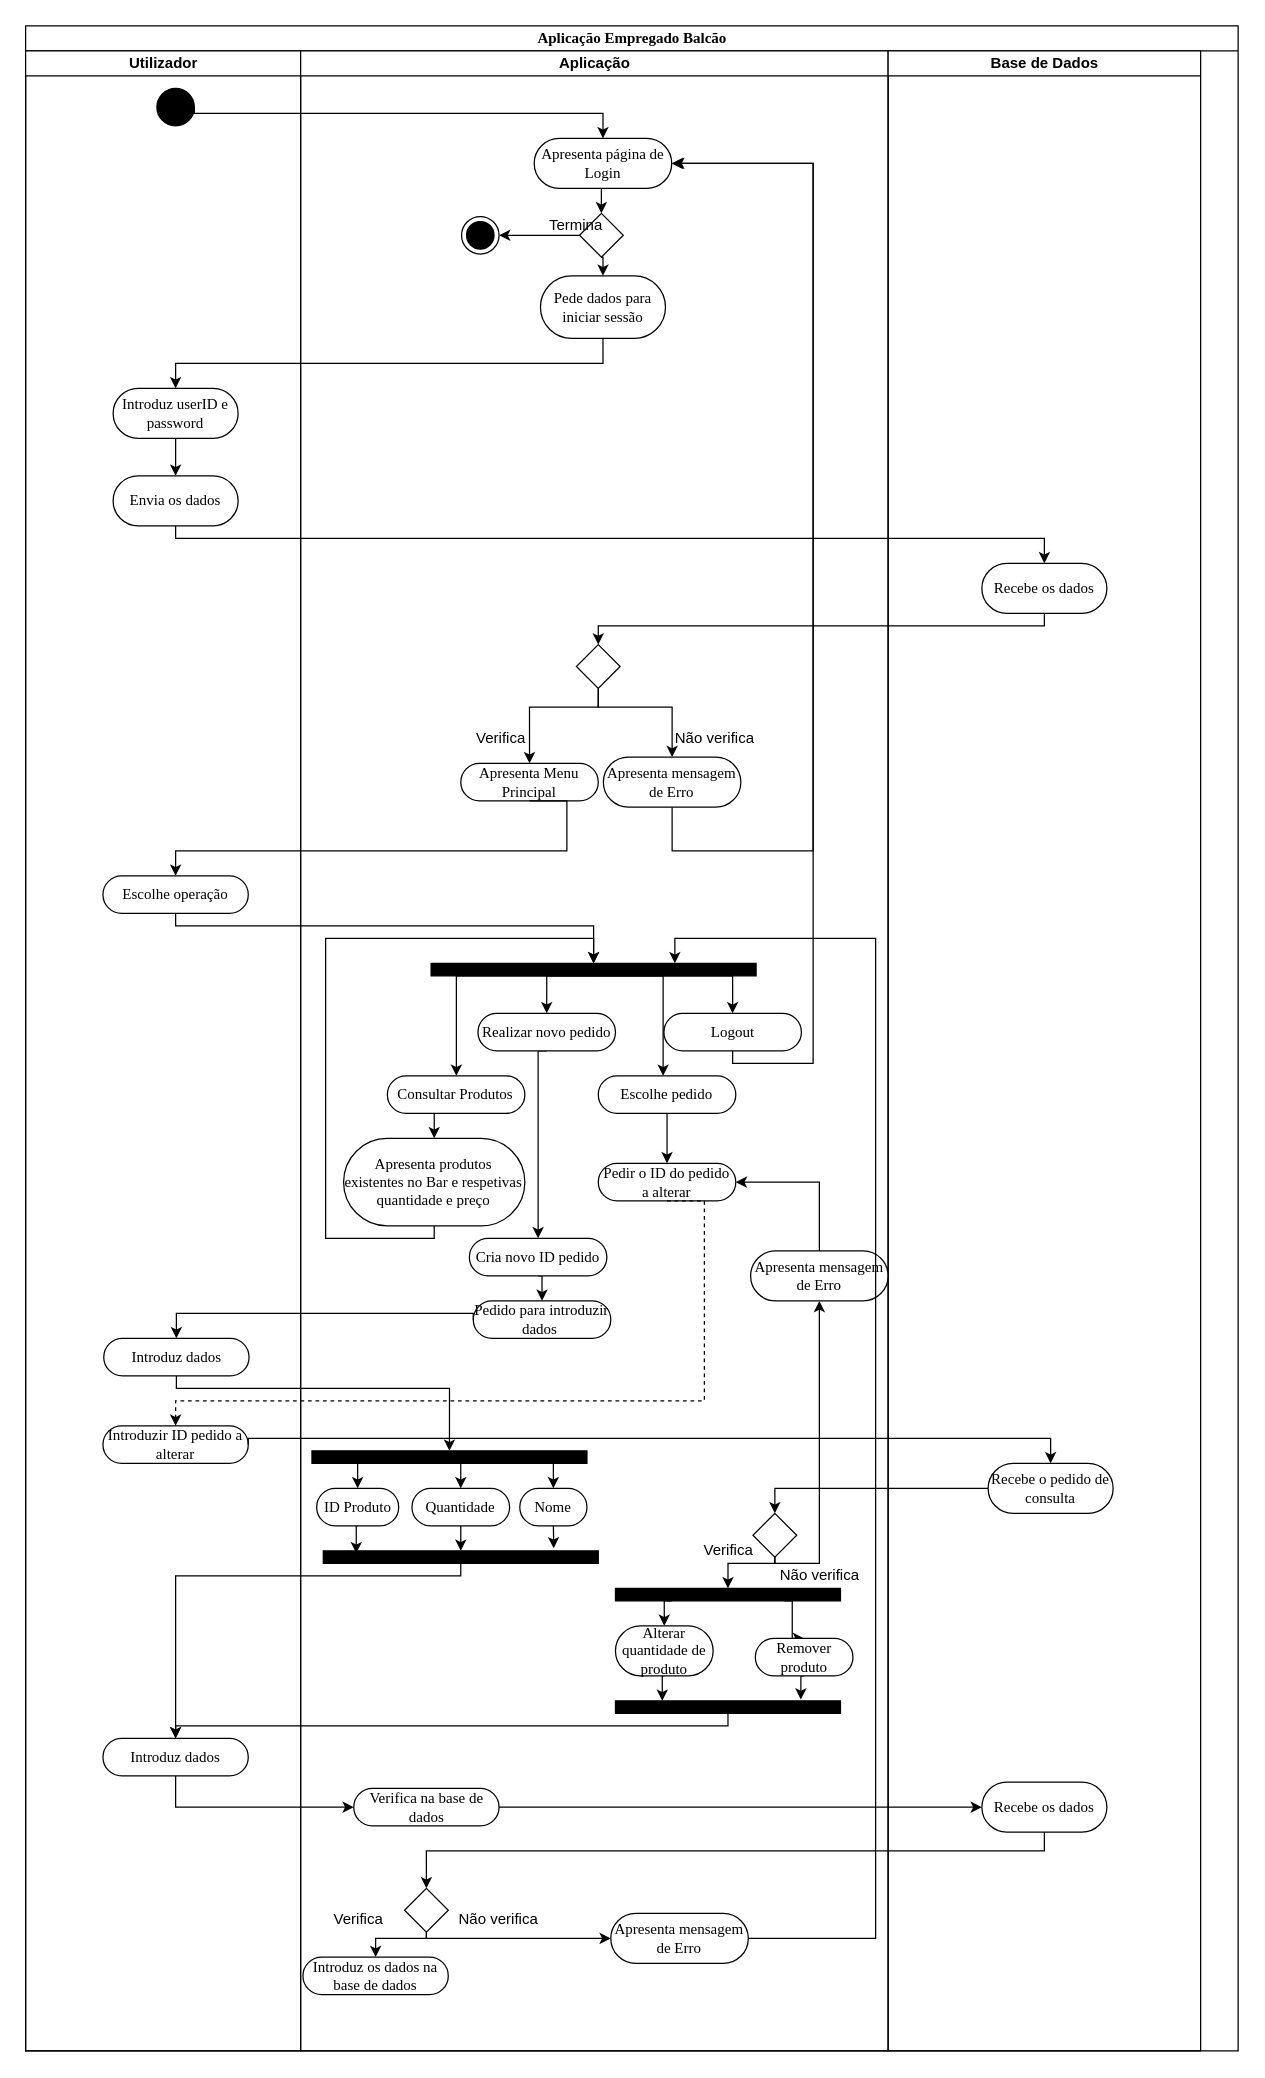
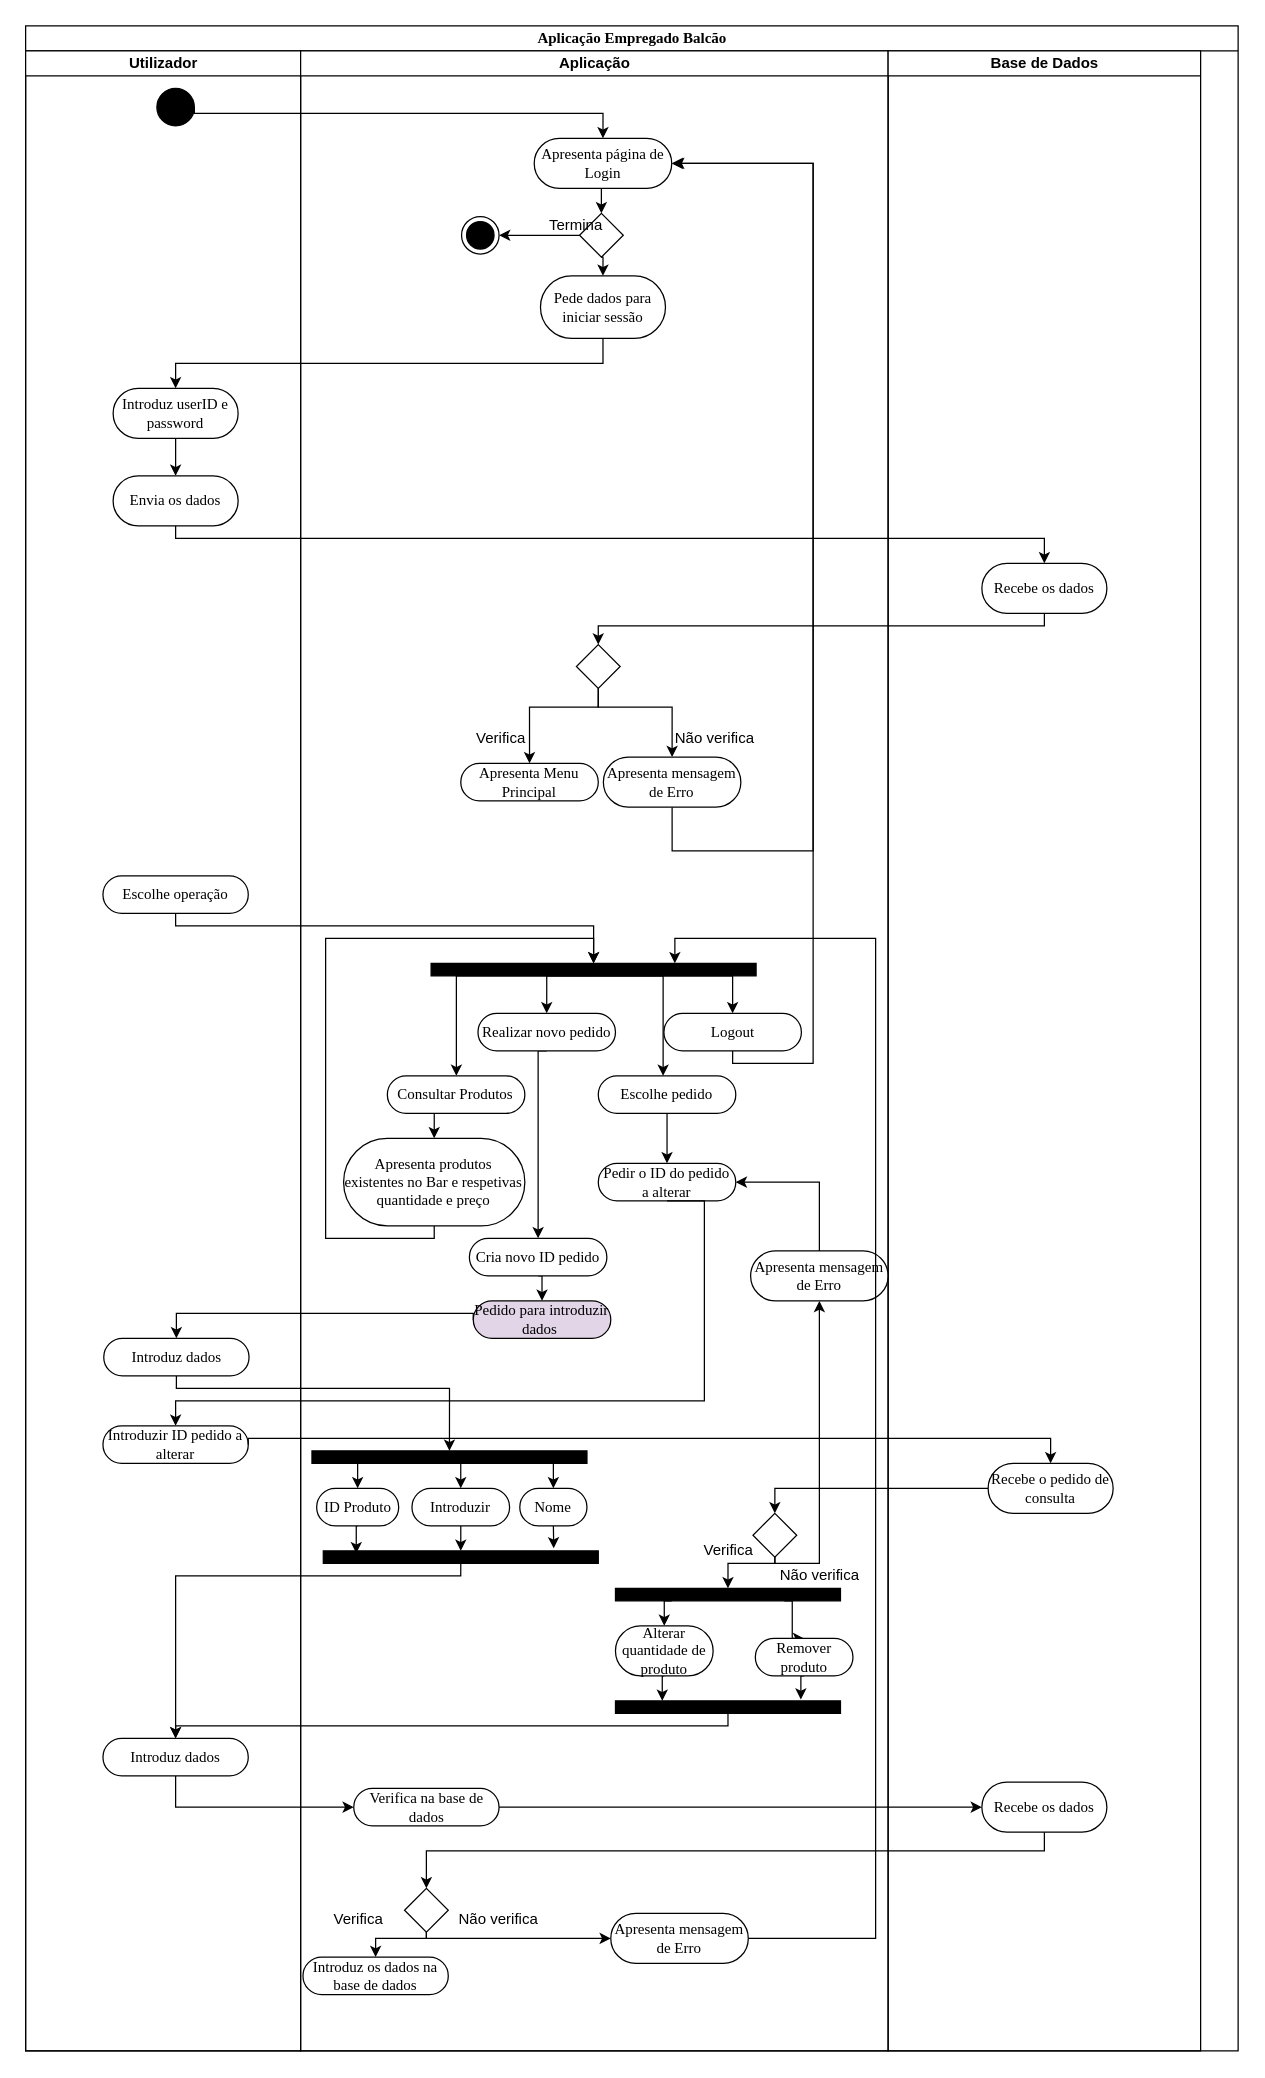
edge "Apresenta Menu Principal" -> "Escolhe operação": removed
node "Pedido para introduzir dados": fillcolor #ffffff -> #e1d5e7
edge "Pedir o ID do pedido a alterar" -> "Introduzir ID pedido a alterar": style dashed -> solid
node "Quantidade": label "Quantidade" -> "Introduzir"
